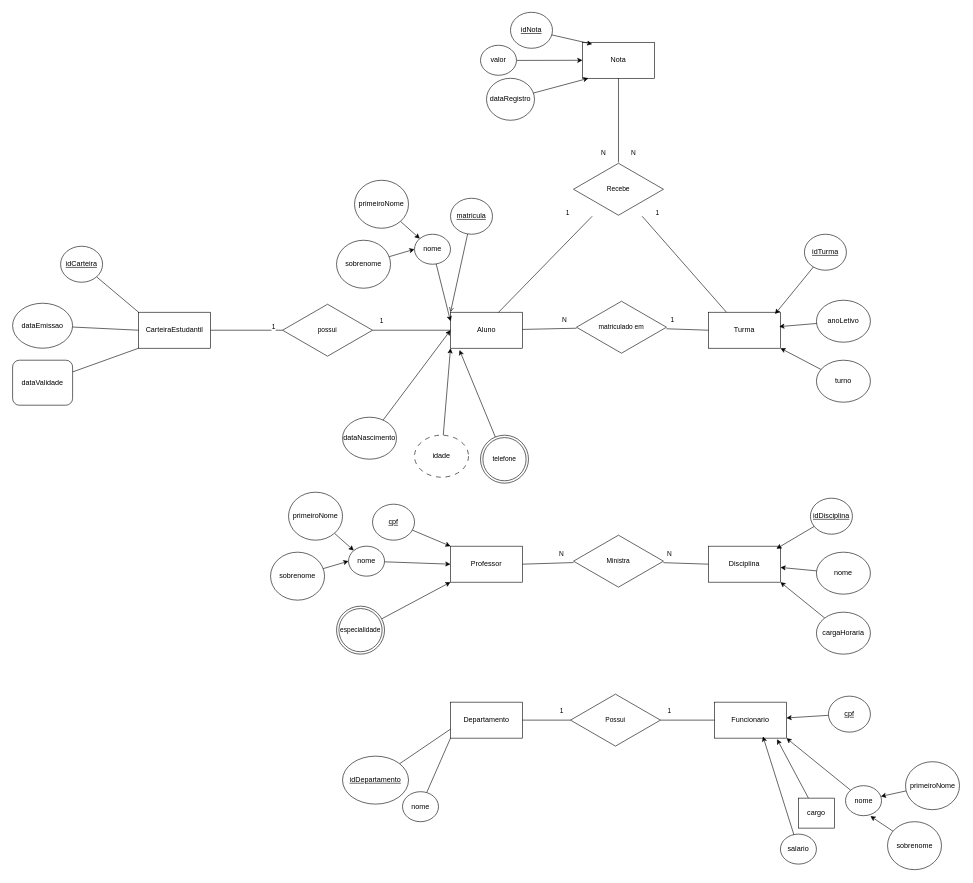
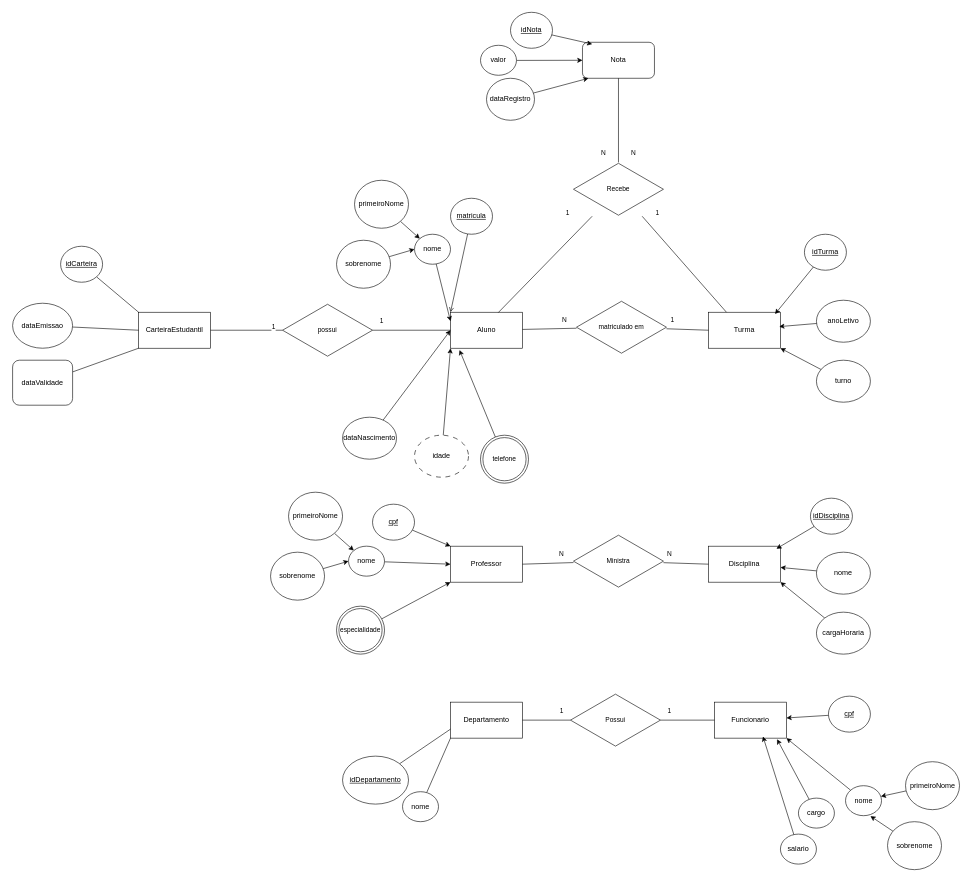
node "Nota": shape rectangle -> rounded rectangle
node "cargo": shape rectangle -> ellipse
